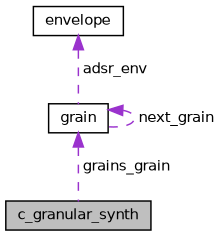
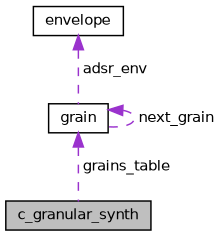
edge "c_granular_synth" -> "grain": label " grains_grain" -> " grains_table"
